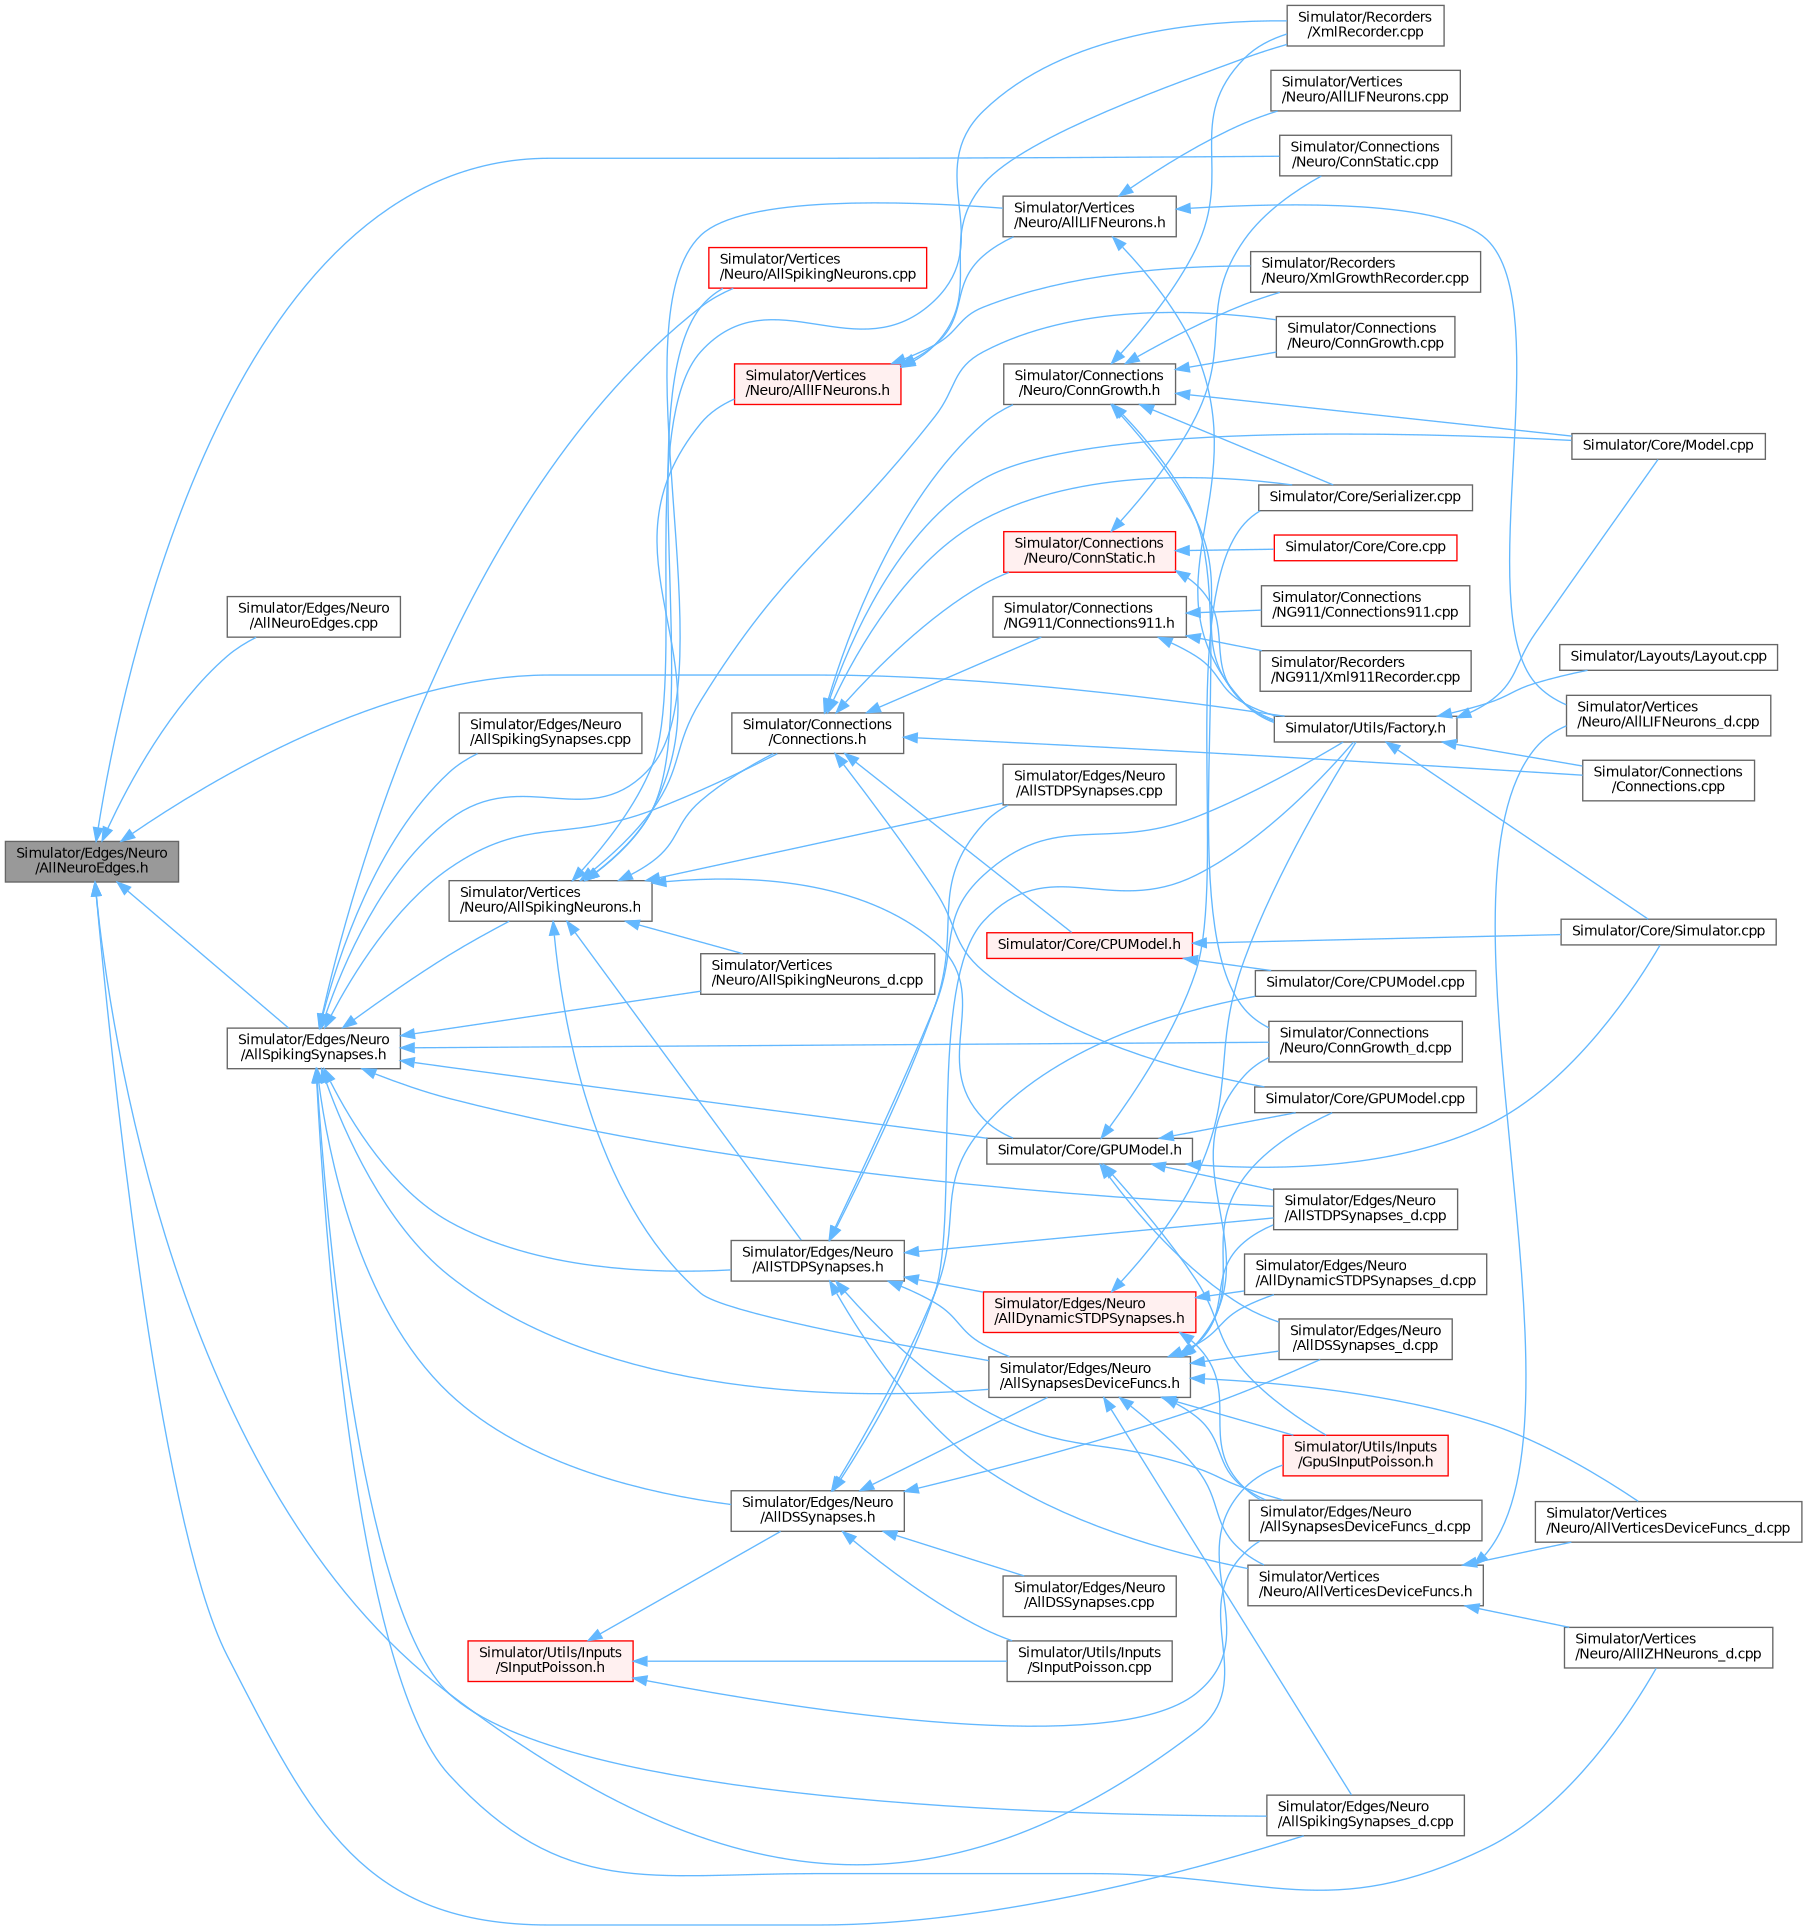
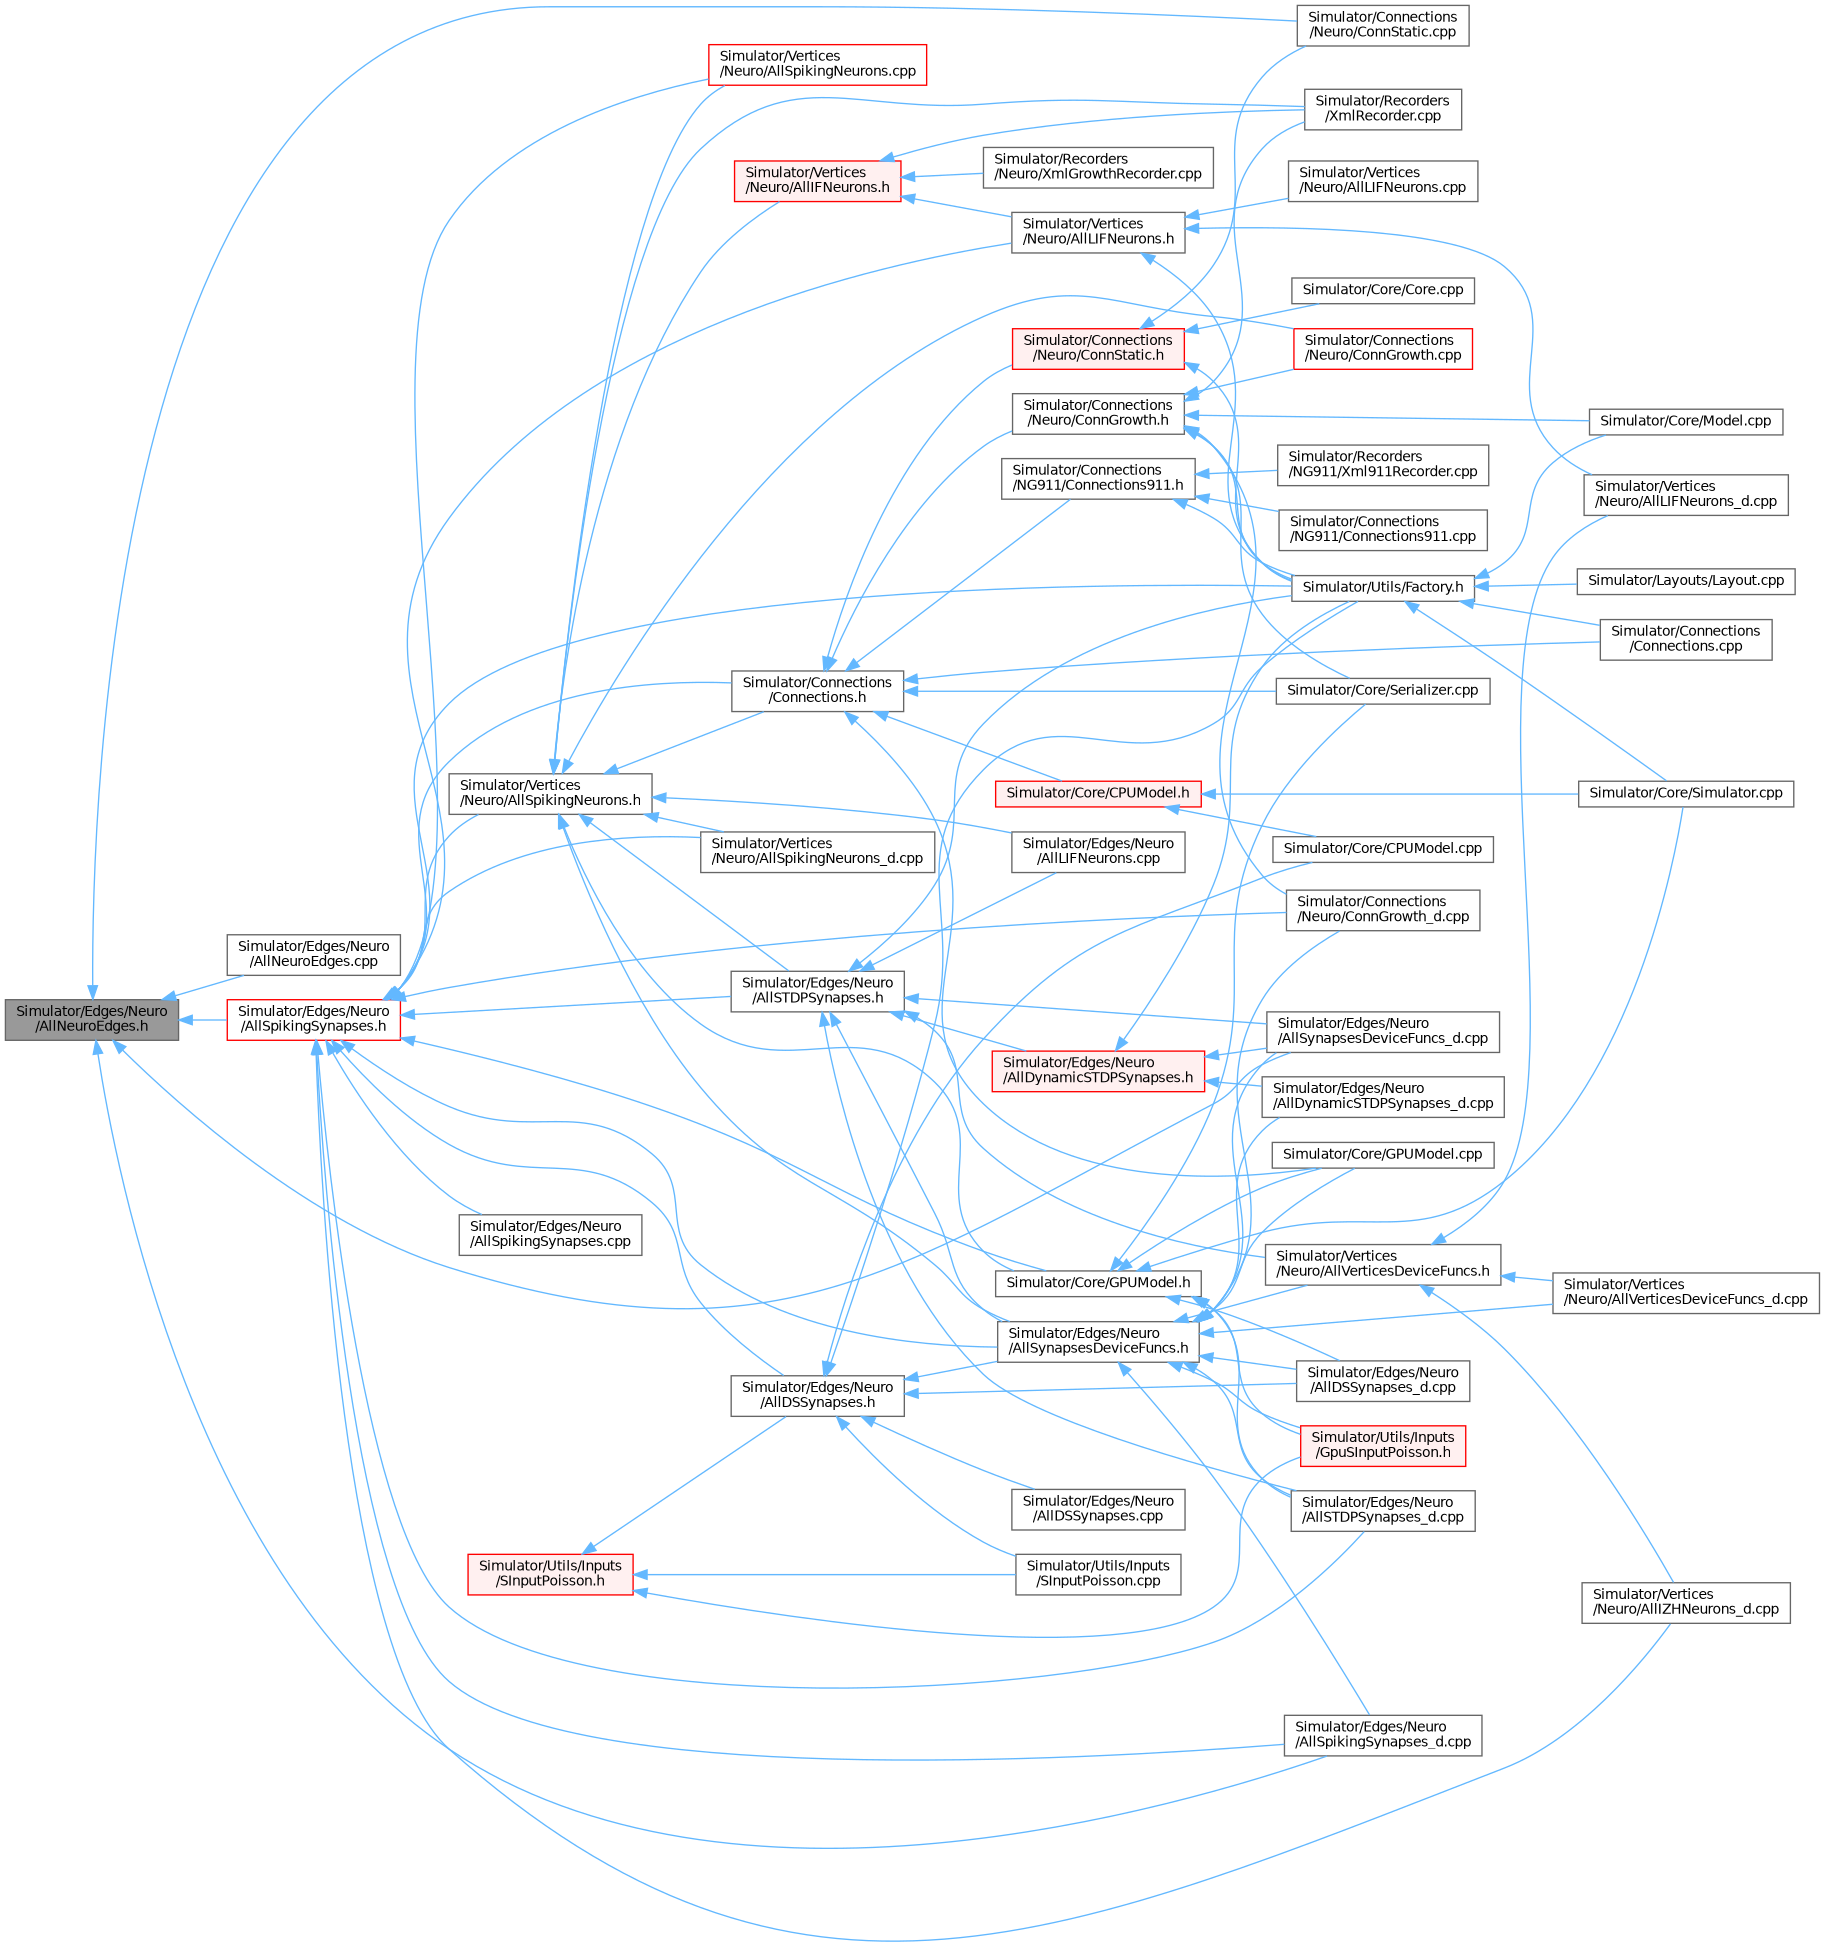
edge "Simulator/Recorders /Neuro/XmlGrowthRecorder.cpp" -> "Simulator/Connections /Neuro/ConnGrowth.h": removed
node "Simulator/Connections /Neuro/ConnGrowth.cpp": color grey40 -> red
edge "Simulator/Core/Model.cpp" -> "Simulator/Connections /Connections.h": removed
node "Simulator/Core/Core.cpp": color red -> grey40
edge "Simulator/Utils/Factory.h" -> "Simulator/Edges/Neuro /AllNeuroEdges.h": now "Simulator/Utils/Factory.h" -> "Simulator/Edges/Neuro /AllSpikingSynapses.h"
node "Simulator/Edges/Neuro /AllSTDPSynapses.cpp": label "Simulator/Edges/Neuro /AllSTDPSynapses.cpp" -> "Simulator/Edges/Neuro /AllLIFNeurons.cpp"
node "Simulator/Edges/Neuro /AllSpikingSynapses.h": color grey40 -> red
